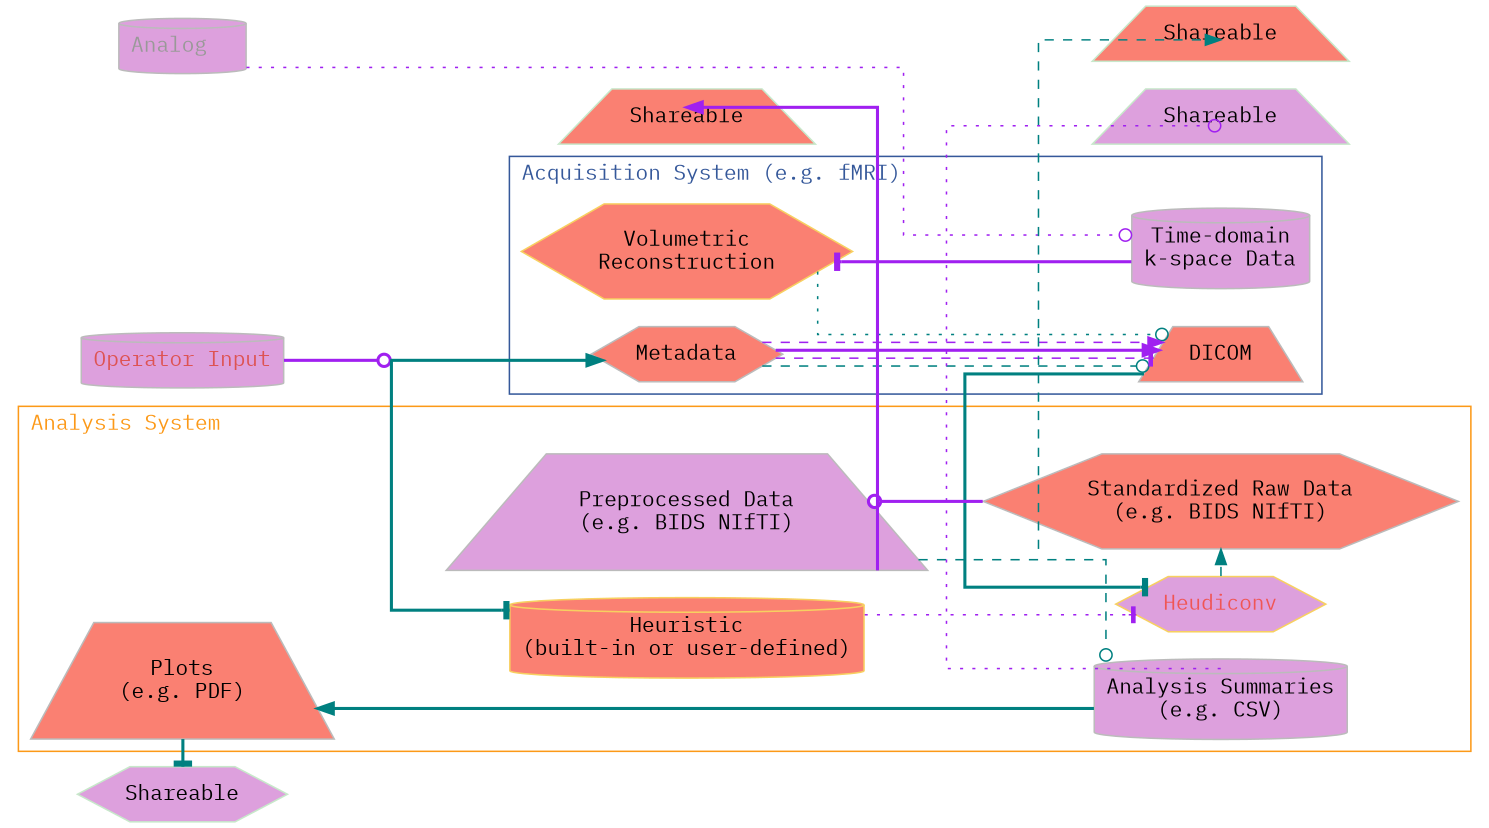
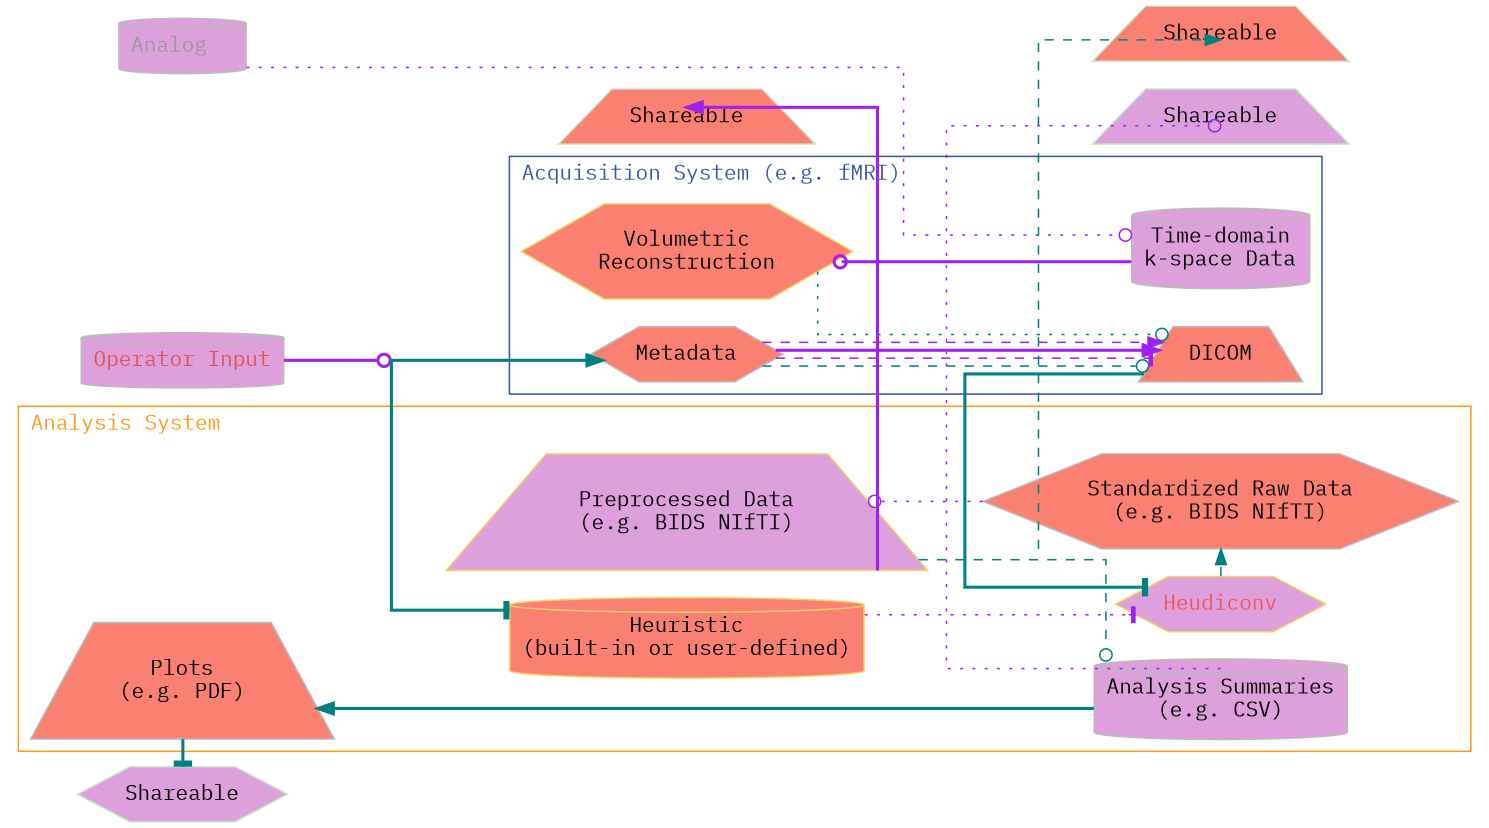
edge "Time-domain k-space Data" -> "Volumetric Reconstruction": arrowhead tee -> odot
edge "Standardized Raw Data (e.g. BIDS NIfTI)" -> "Preprocessed Data (e.g. BIDS NIfTI)": style bold -> dotted
node "Preprocessed Data (e.g. BIDS NIfTI)": color #bbbbbb -> #f7d060
